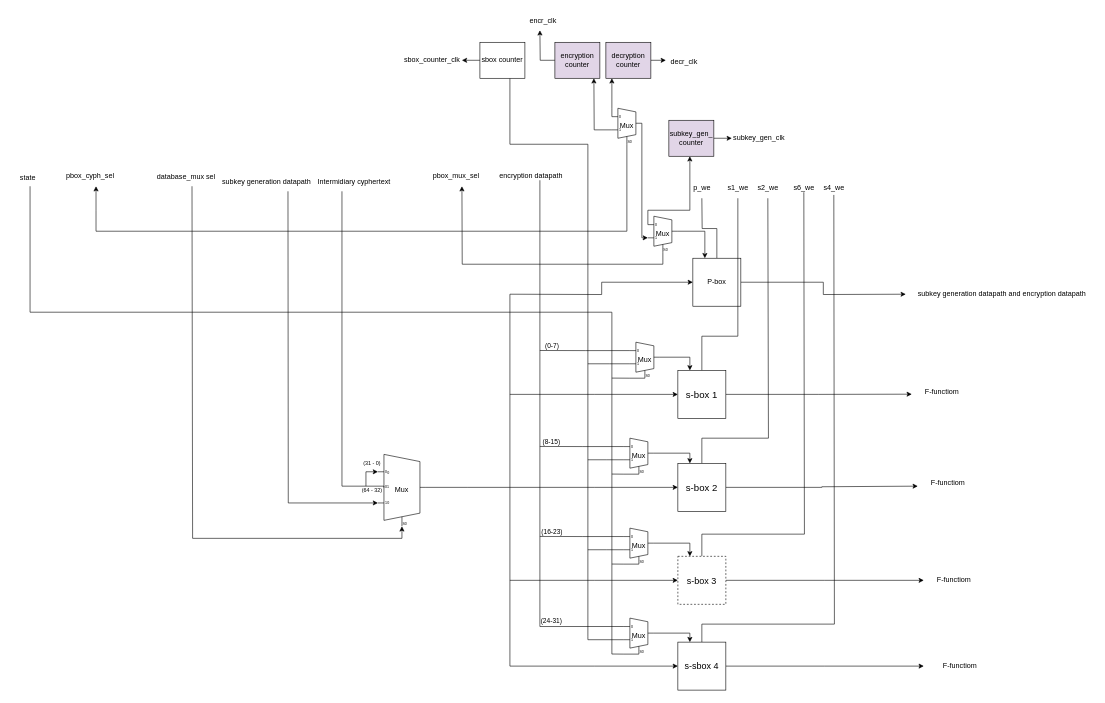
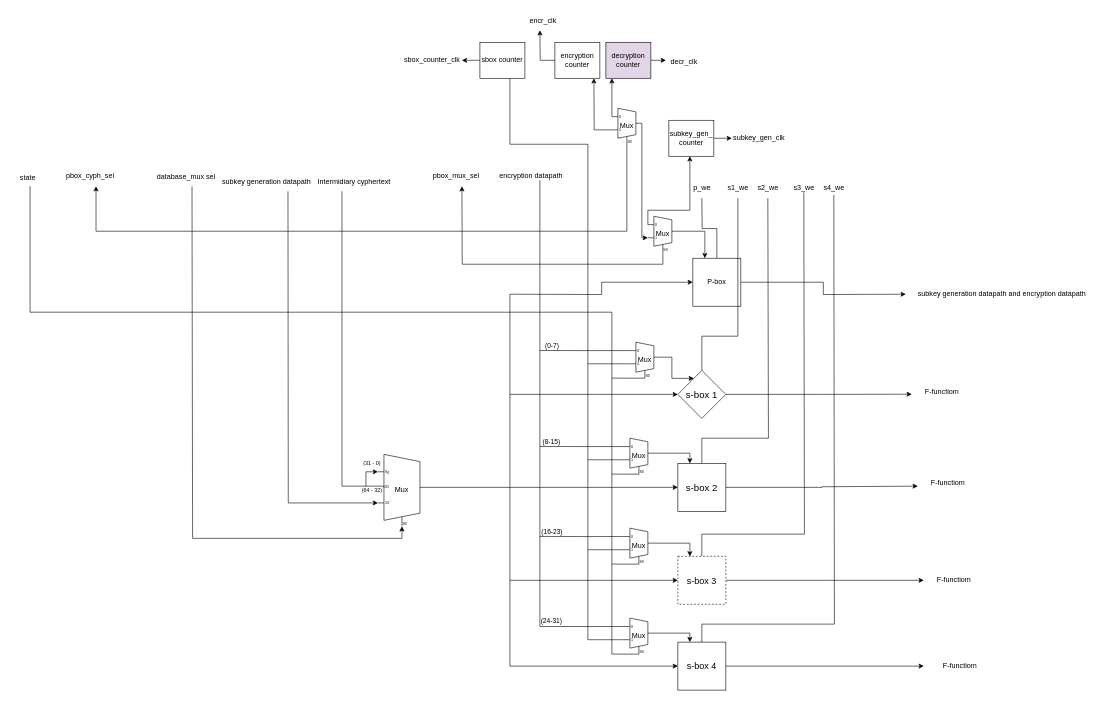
node "encryption counter": fillcolor #e1d5e7 -> #ffffff
node "subkey_gen_ counter": fillcolor #e1d5e7 -> #ffffff
node "s6_we": label "s6_we" -> "s3_we"
node "s-box 1": shape rectangle -> diamond
node "s-sbox 4": label "s-sbox 4" -> "s-box 4"
